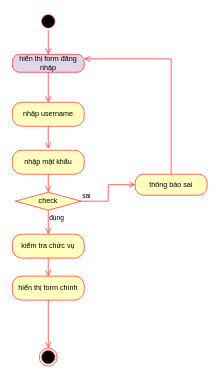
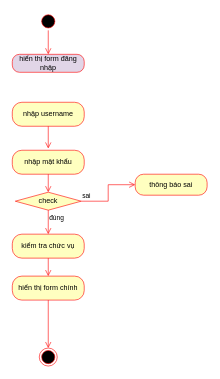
edge "thông báo sai" -> "hiển thị form đăng nhập": removed
edge "hiển thị form đăng nhập" -> "nhập username": removed
